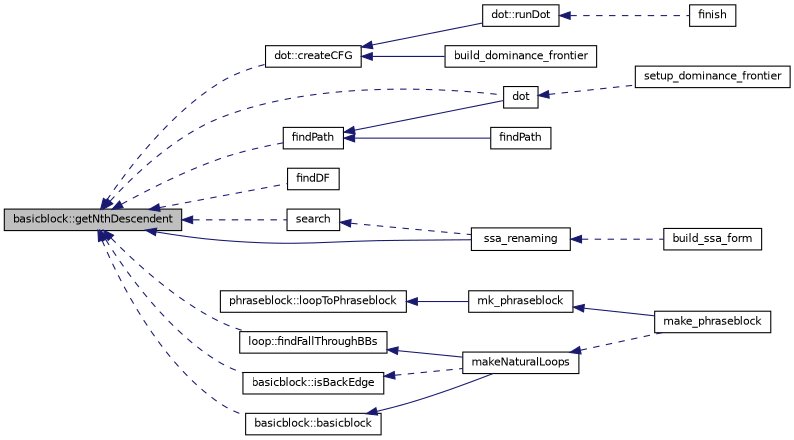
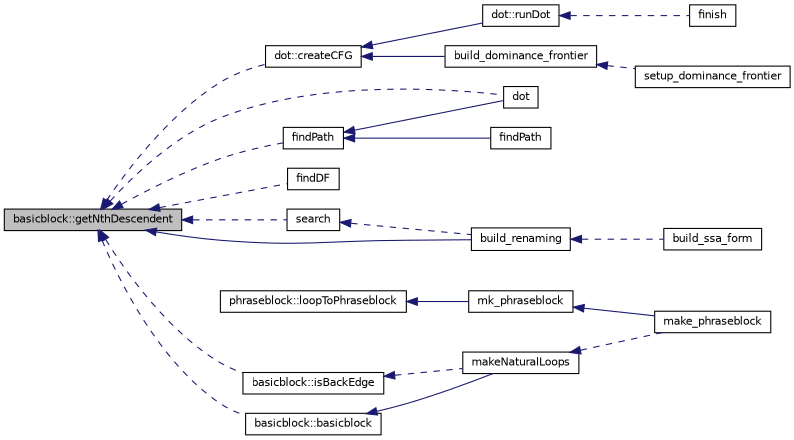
edge "setup_dominance_frontier" -> "dot": now "setup_dominance_frontier" -> "build_dominance_frontier"
node "ssa_renaming": label "ssa_renaming" -> "build_renaming"
node "loop::findFallThroughBBs": removed
